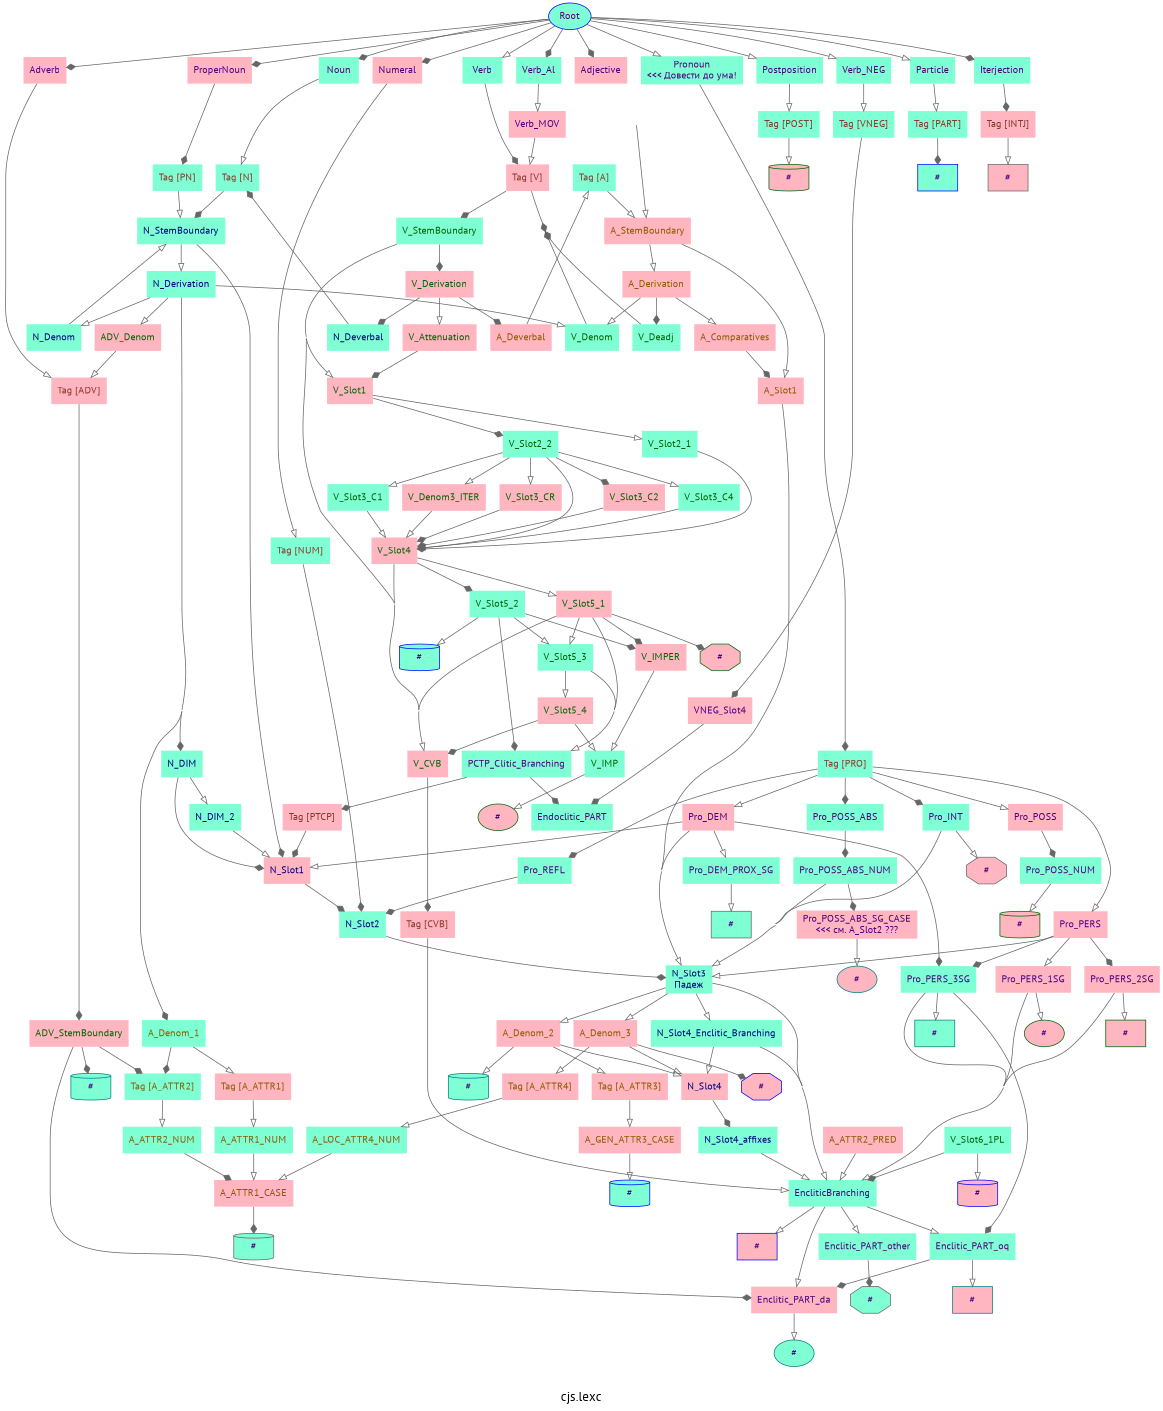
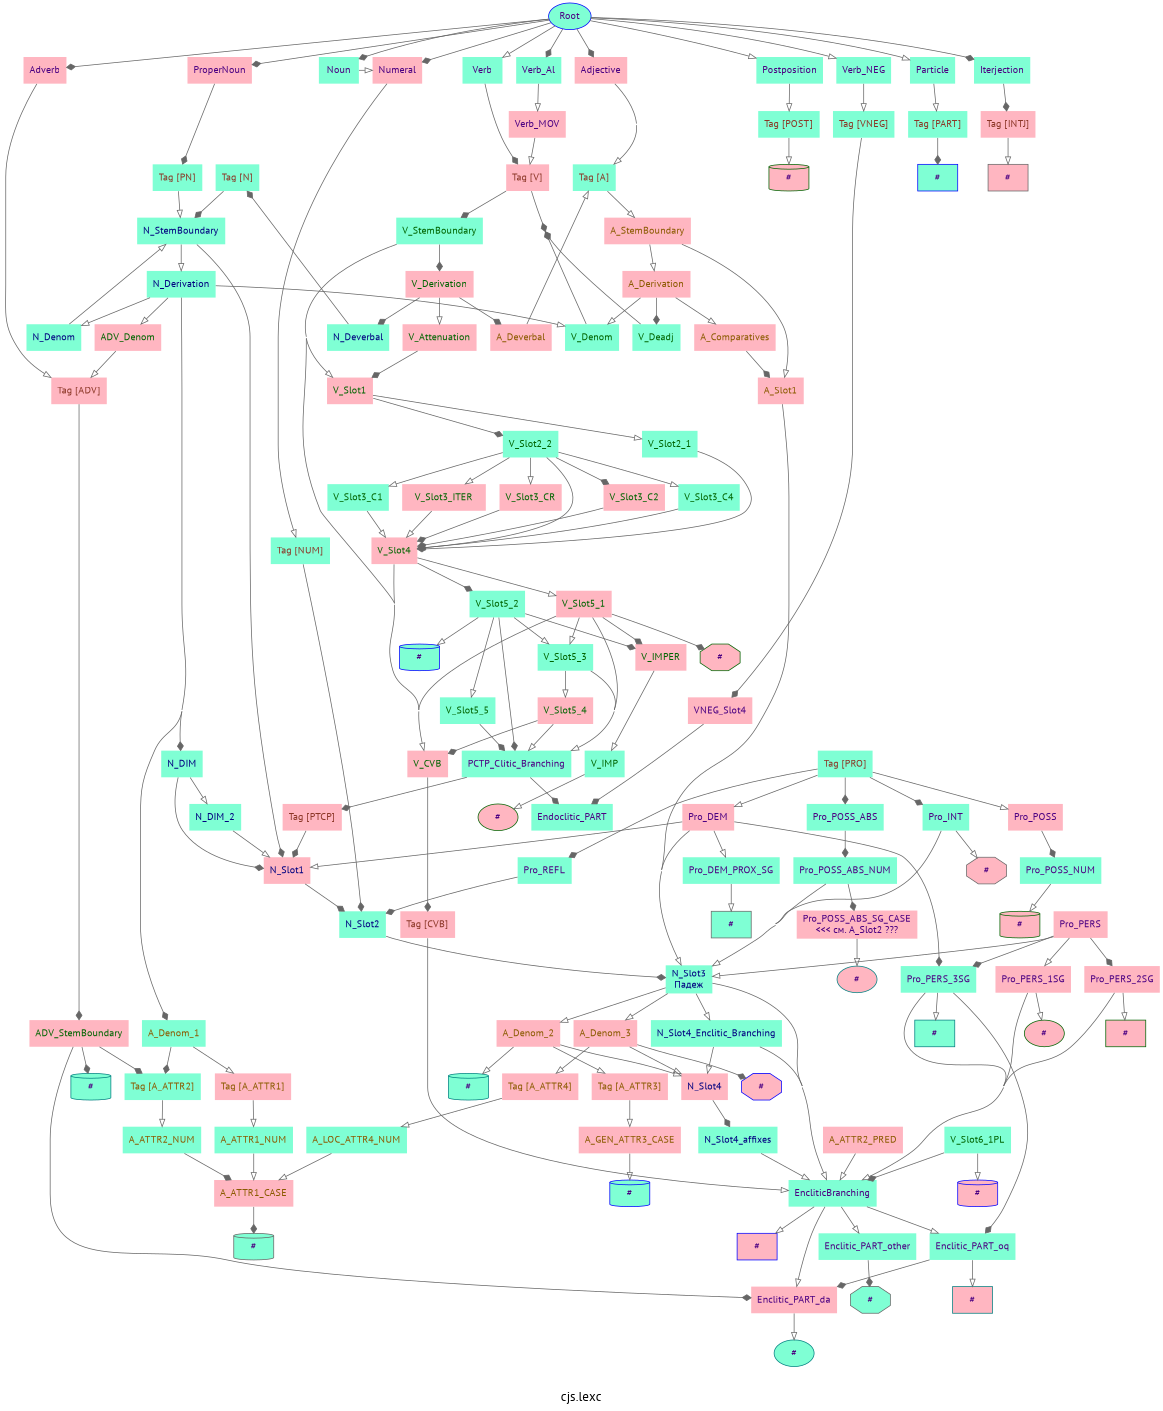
node "Pronoun <<< Довести до ума!": removed
edge "Noun" -> "Tag [N]": now "Noun" -> "Numeral"
edge "Adjective" -> "A_StemBoundary": now "Adjective" -> "Tag [A]"
node "V_Denom3_ITER": label "V_Denom3_ITER" -> "V_Slot3_ITER"
node "V_Slot5_5": added
edge "V_Slot5_4" -> "V_IMP": now "V_Slot5_4" -> "PCTP_Clitic_Branching"
edge "Tag [PRO]" -> "Pro_PERS": removed
